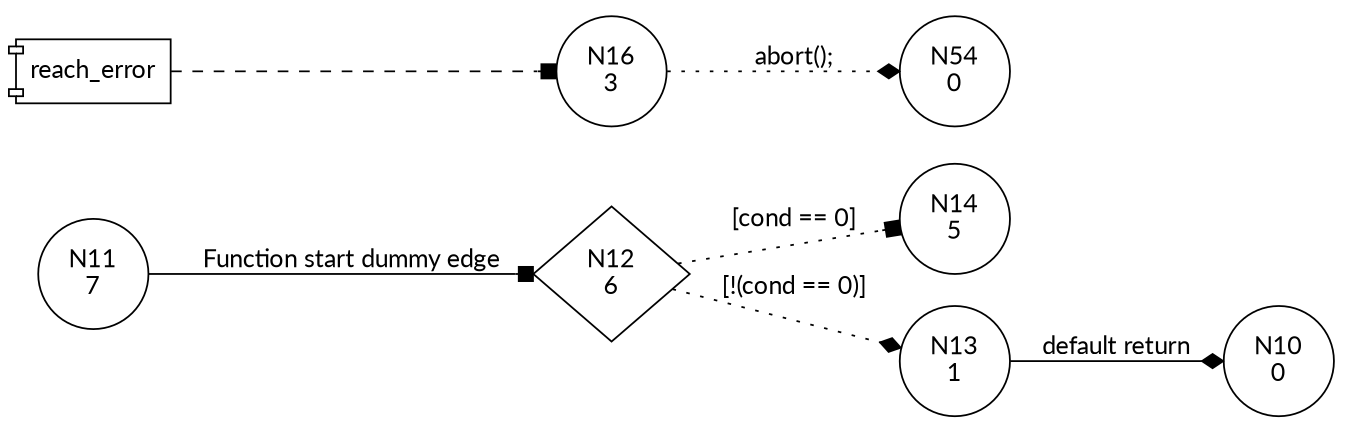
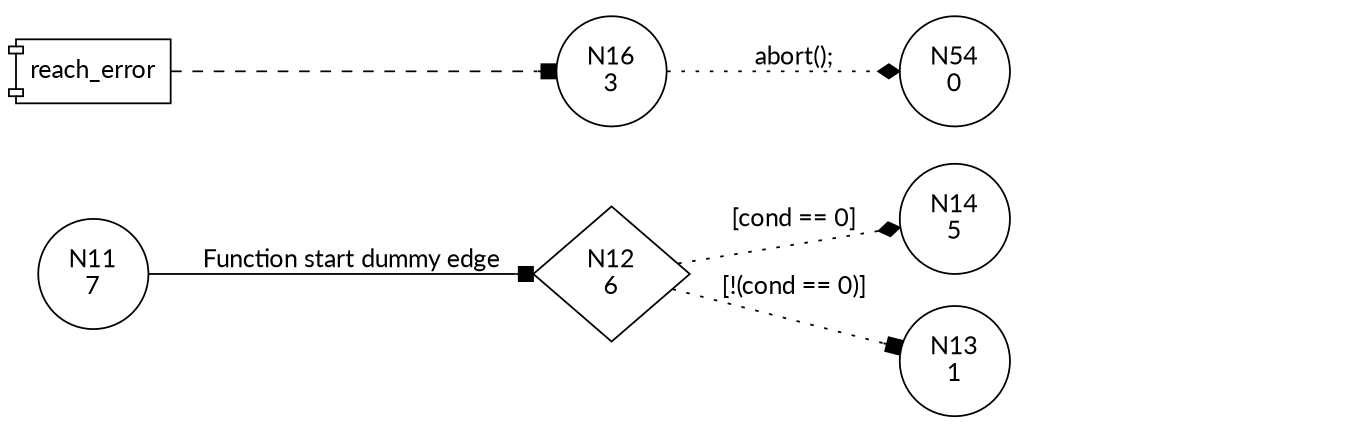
edge "N12 6" -> "N14 5": arrowhead box -> diamond
edge "N12 6" -> "N13 1": arrowhead diamond -> box
node "N10 0": removed
